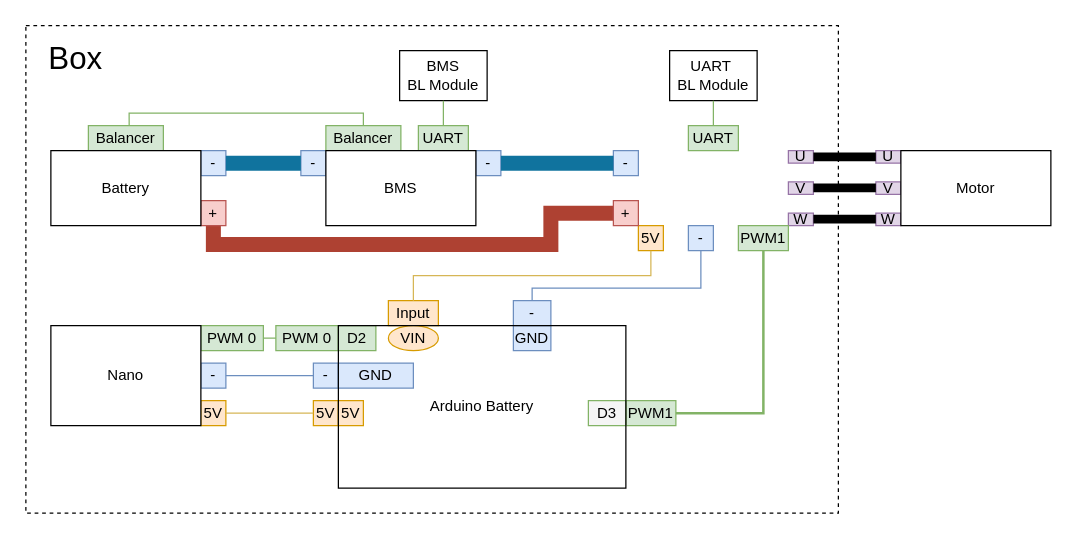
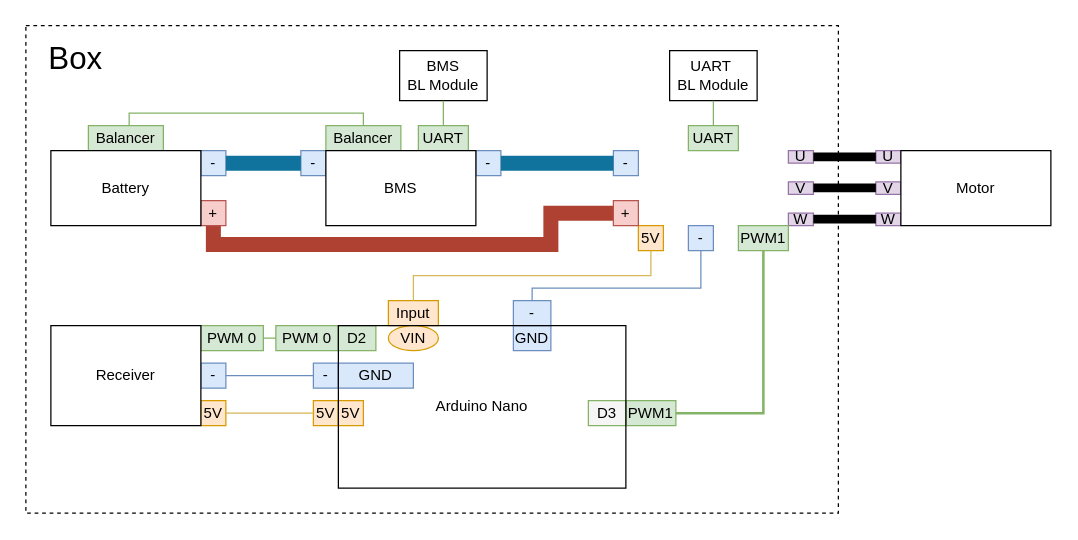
node "Nano": label "Nano" -> "Receiver"
node "Arduino Battery": label "Arduino Battery" -> "Arduino Nano"
